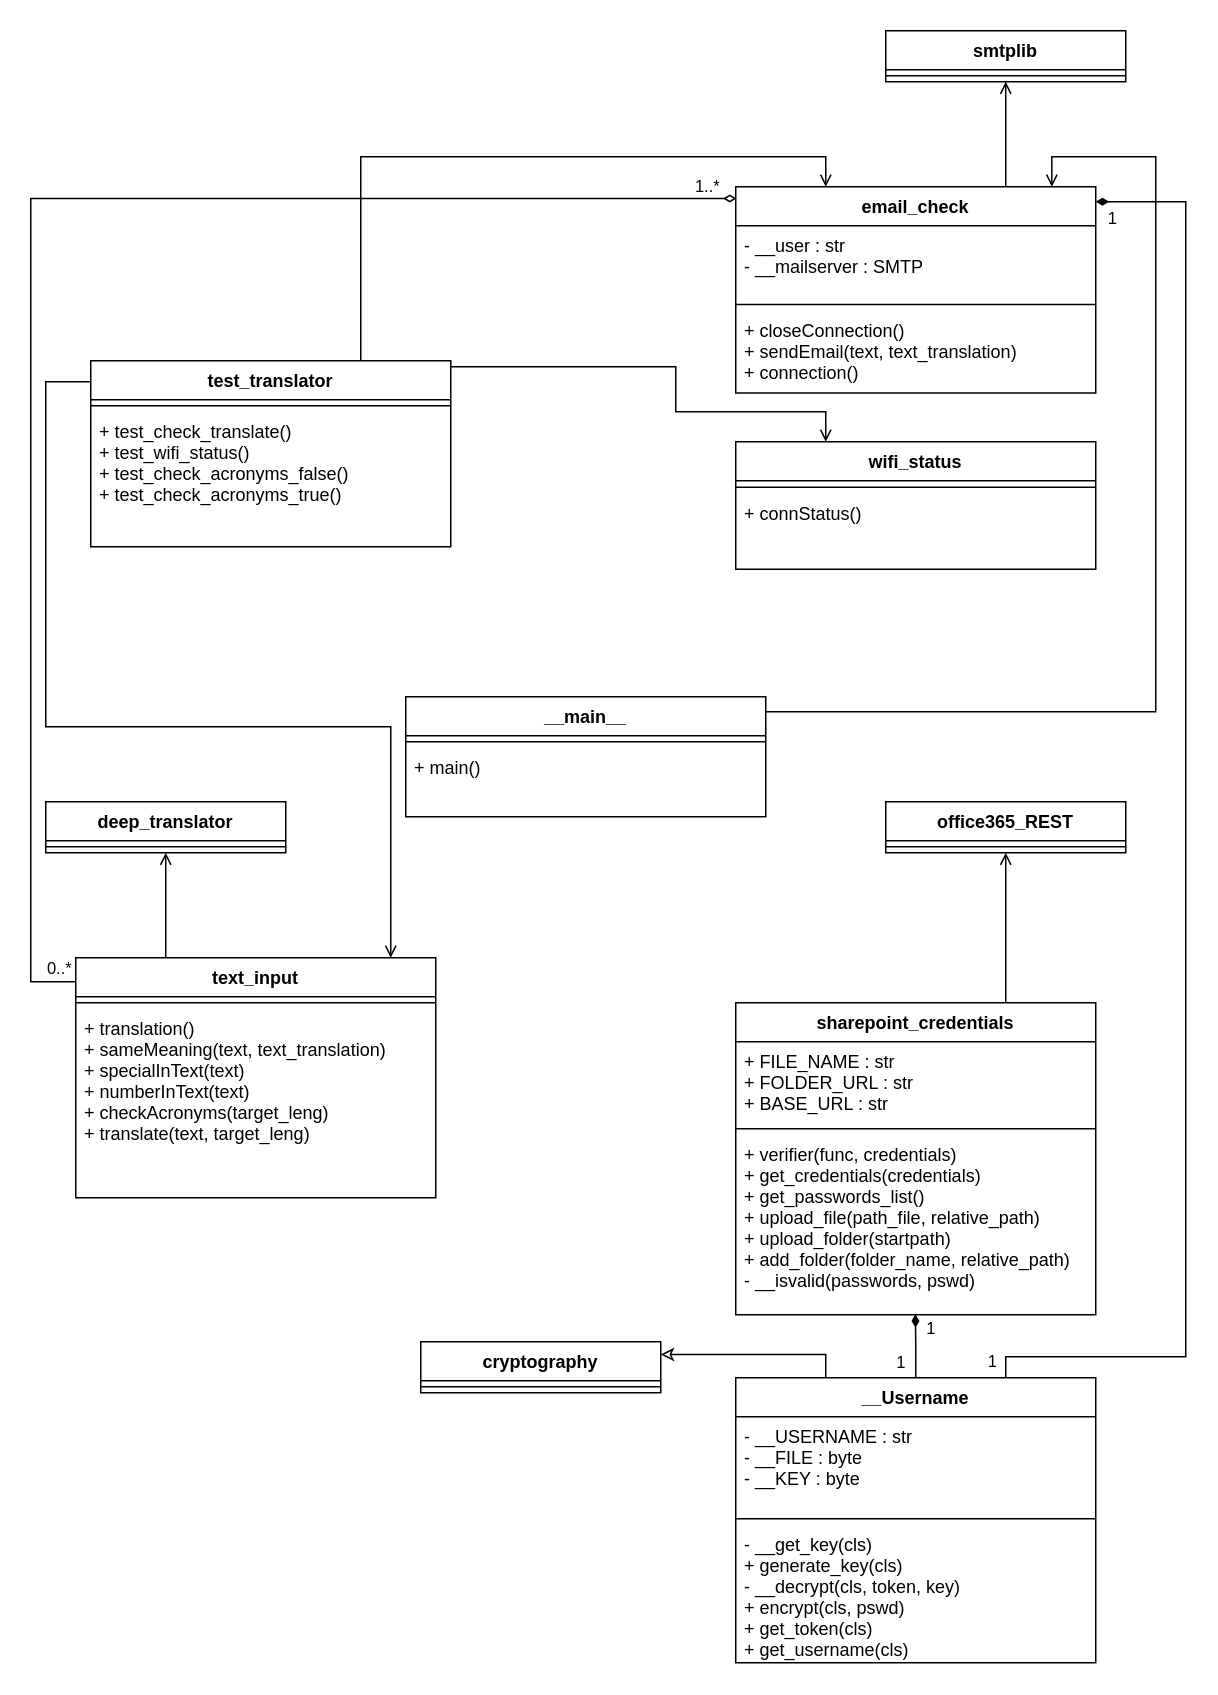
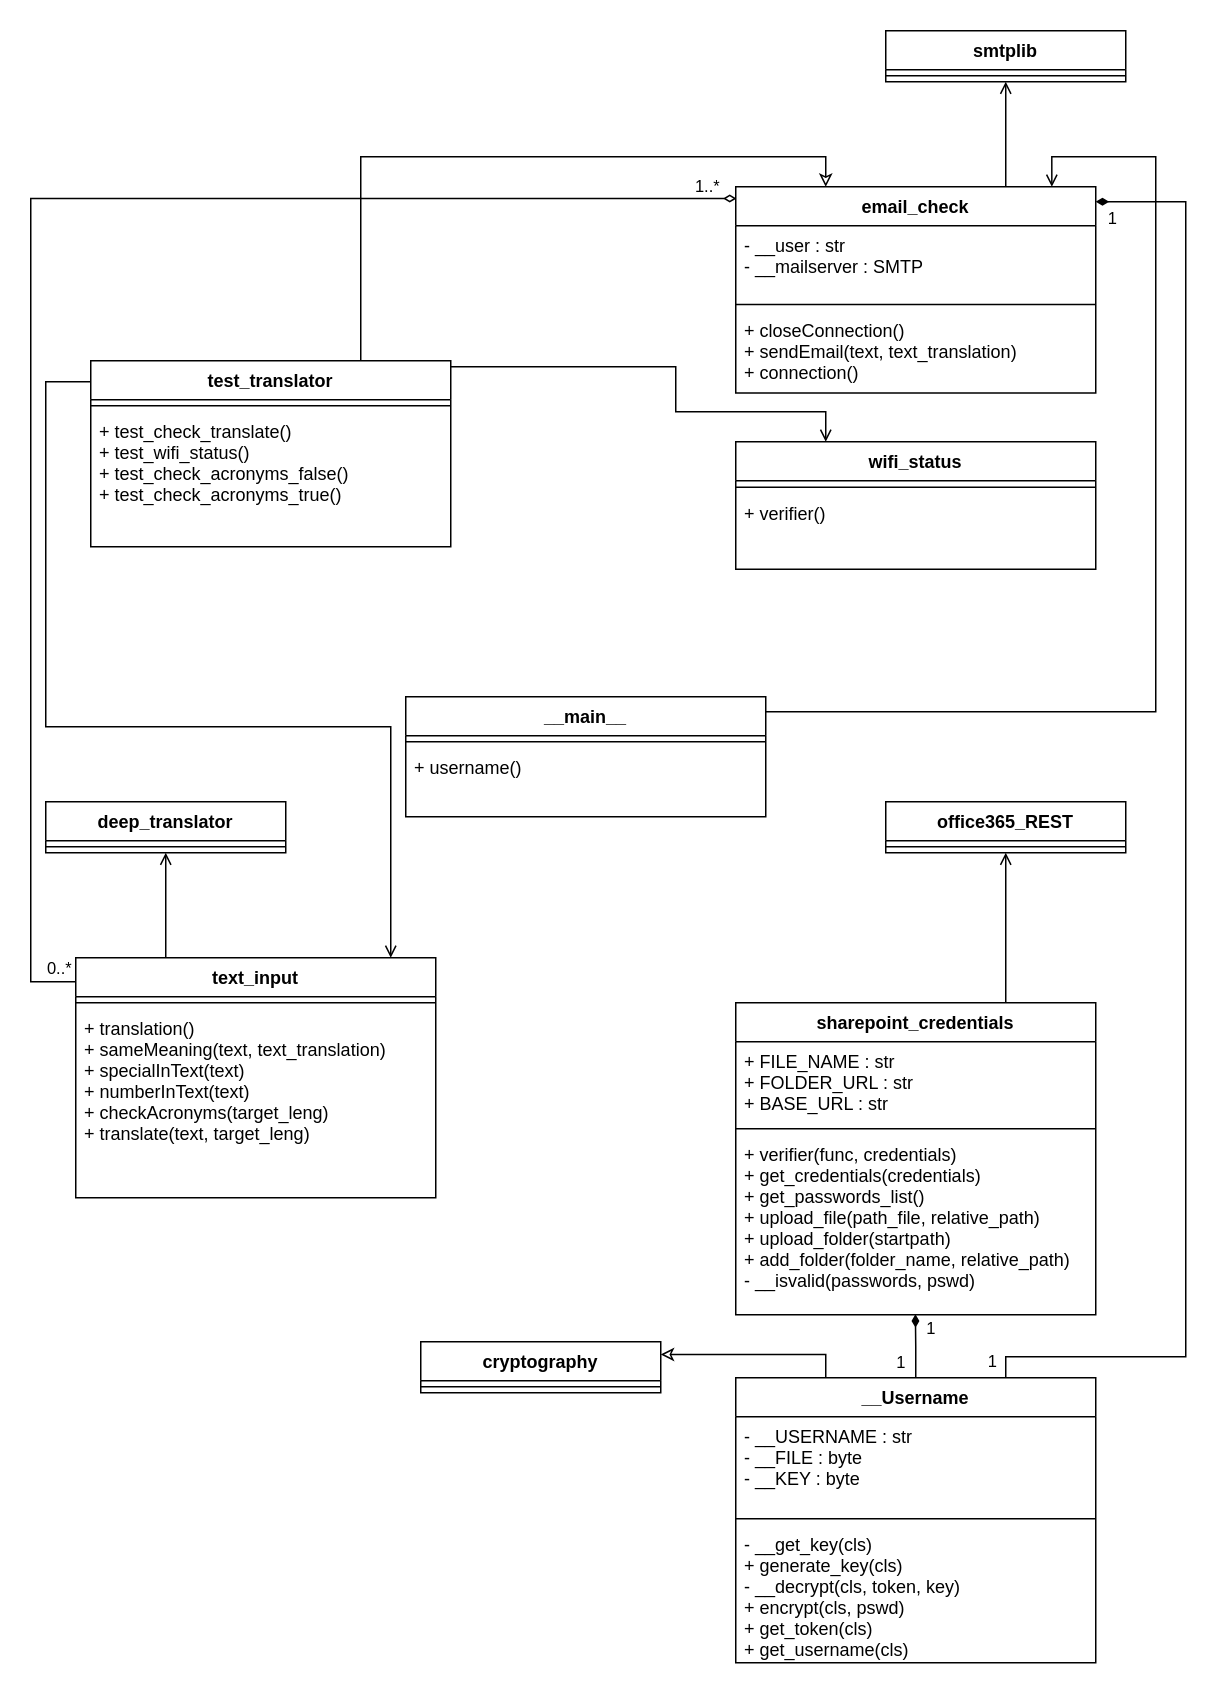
edge "test_translator" -> "email_check": arrowhead open -> classic
node "+ connStatus()": label "+ connStatus()" -> "+ verifier()"
node "+ main()": label "+ main()" -> "+ username()"
